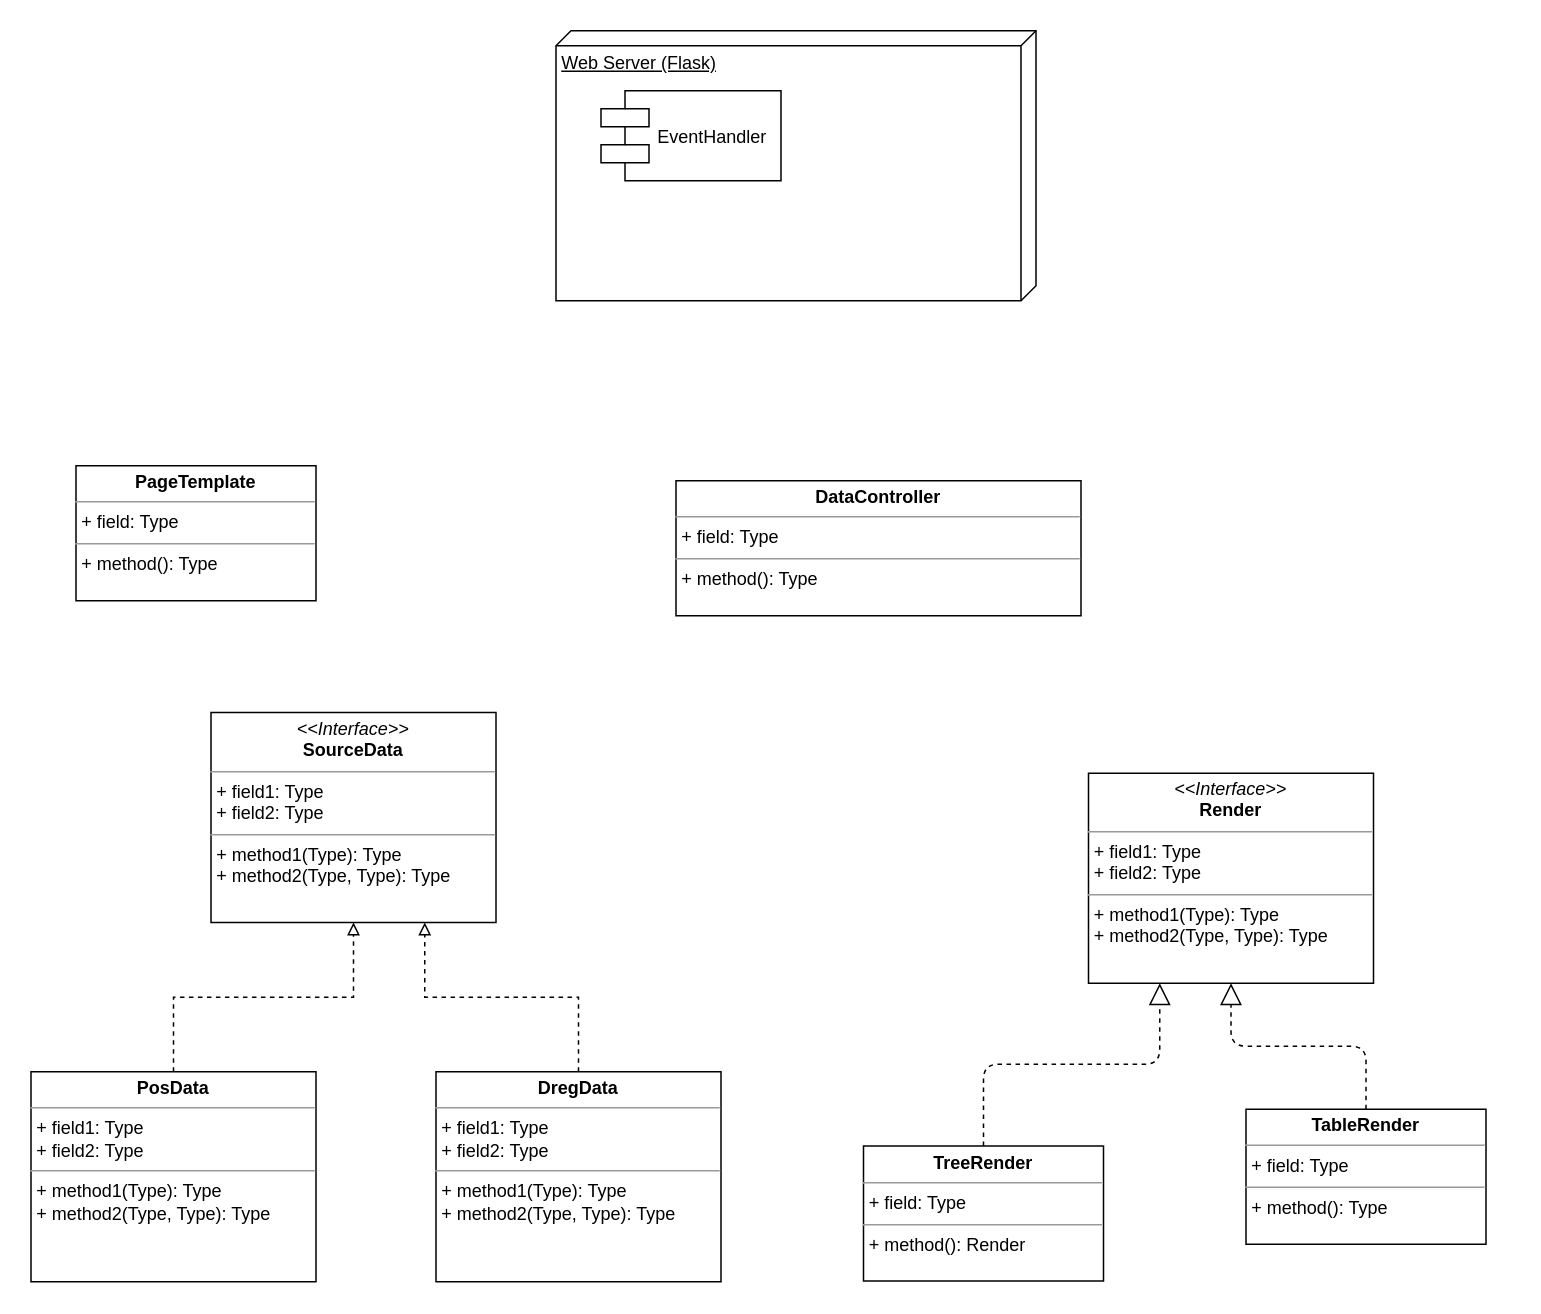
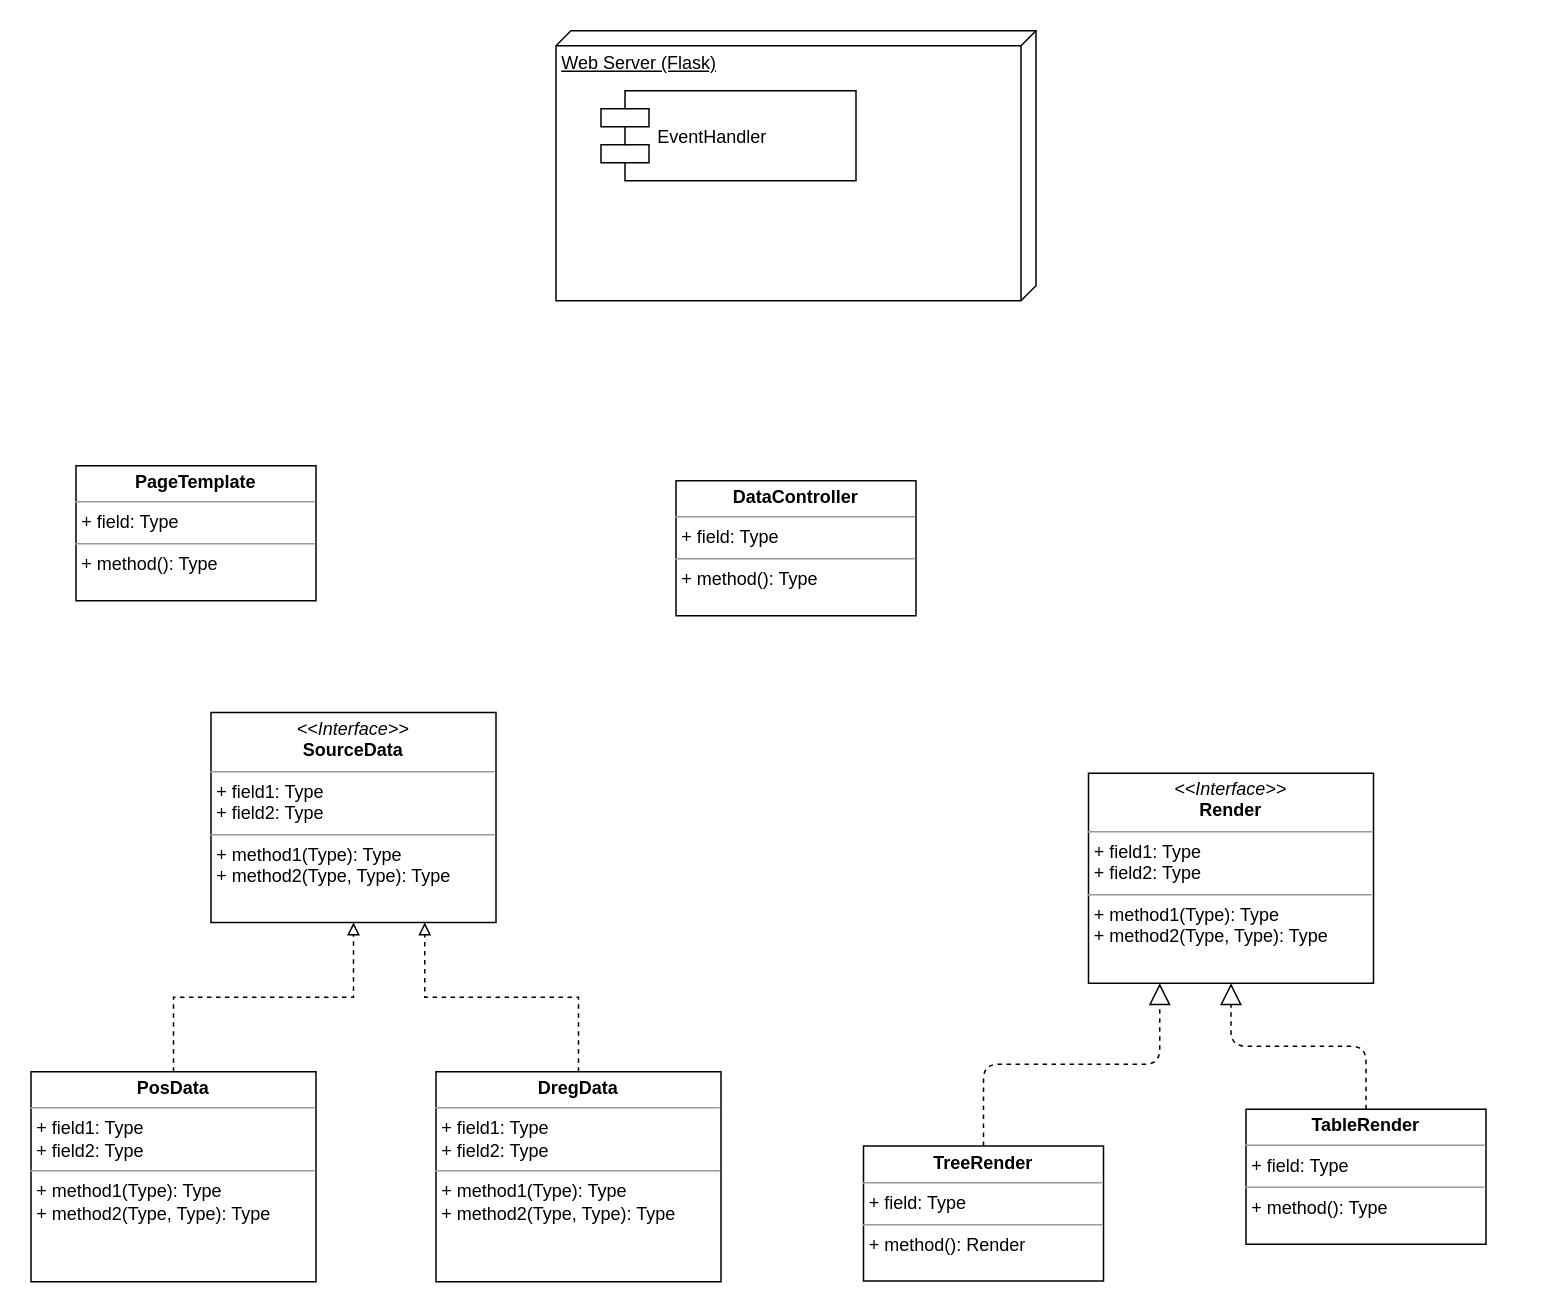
node "EventHandler": size 180x90 -> 255x90
node "DataController + field: Type + method(): Type": size 405x135 -> 240x135
